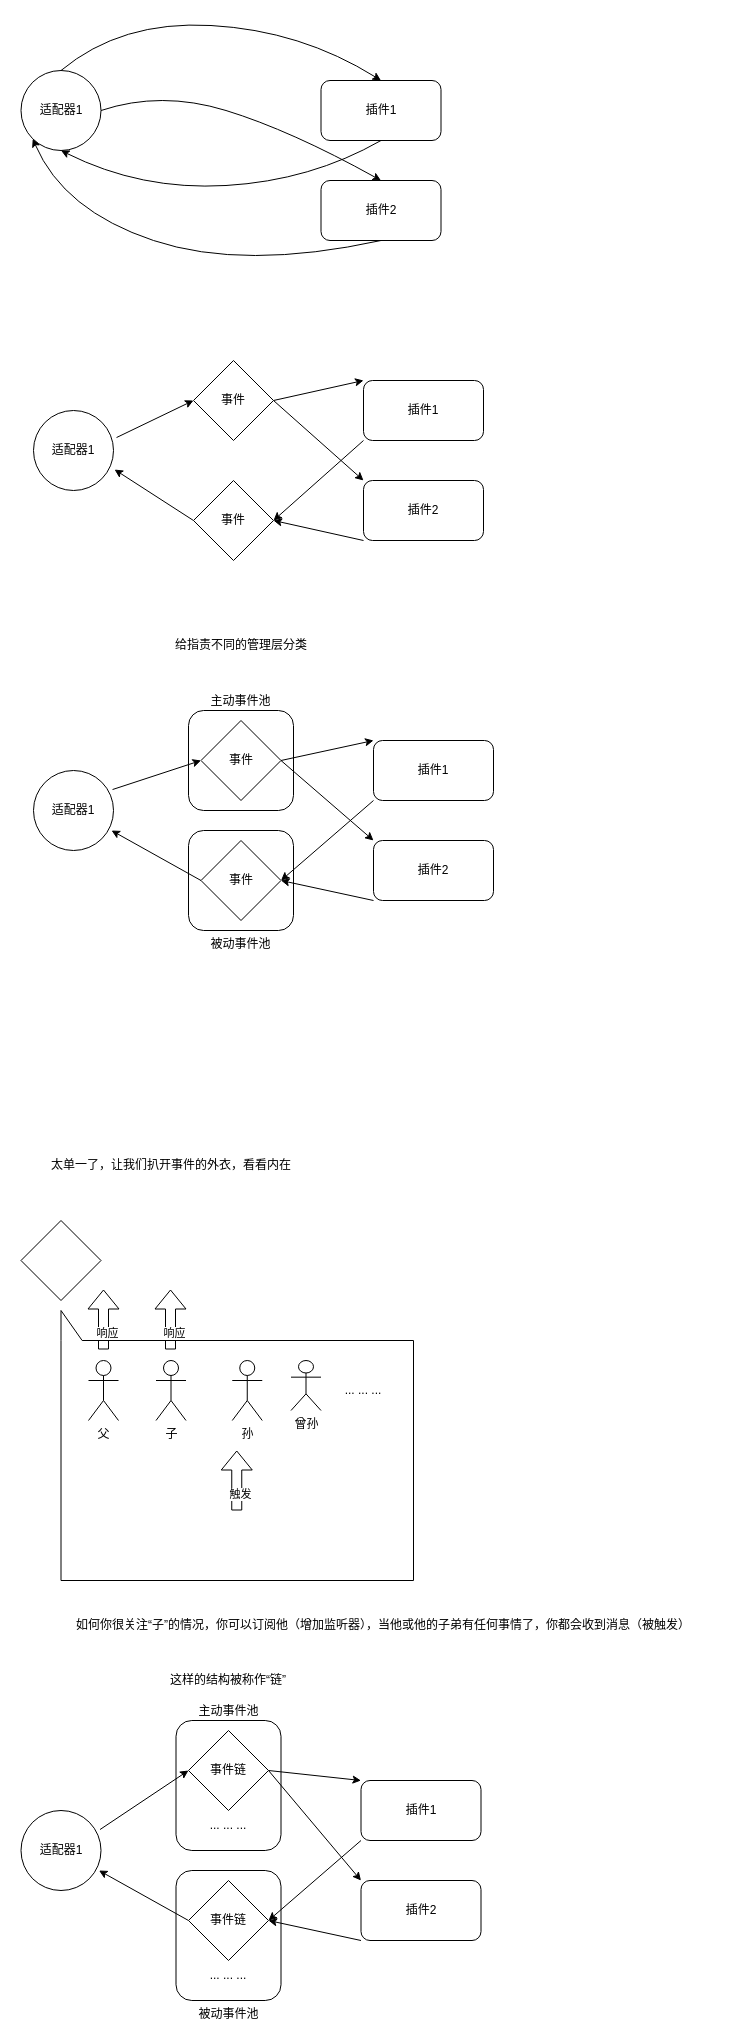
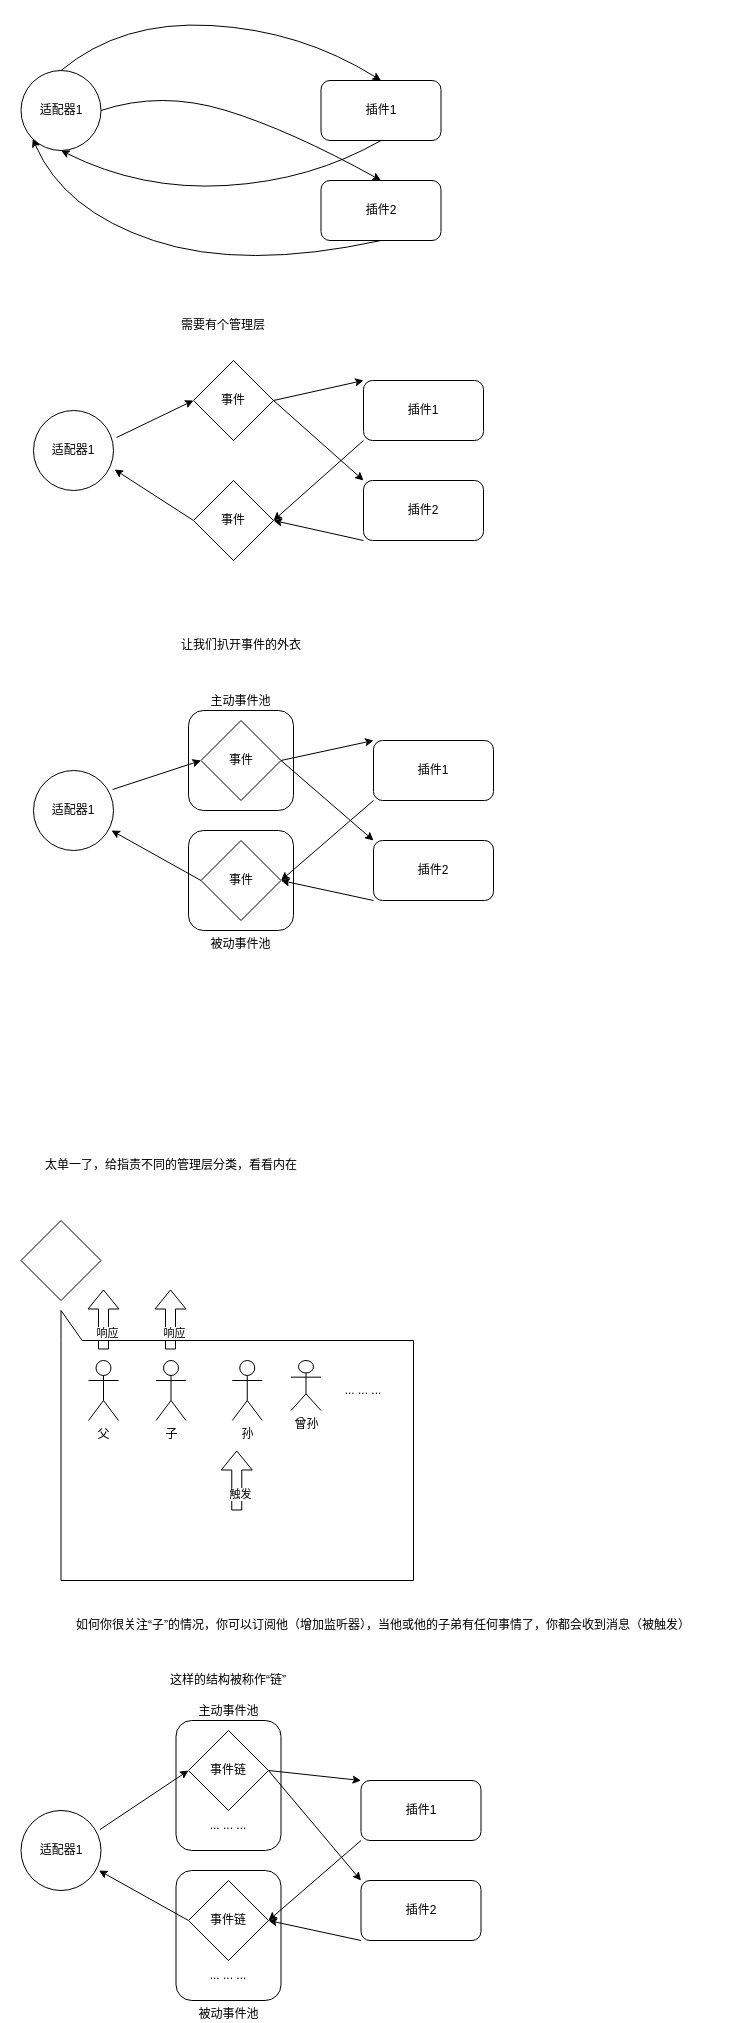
node "需要有个管理层": added
node "给指责不同的管理层分类": label "给指责不同的管理层分类" -> "让我们扒开事件的外衣"
node "太单一了，让我们扒开事件的外衣，看看内在": label "太单一了，让我们扒开事件的外衣，看看内在" -> "太单一了，给指责不同的管理层分类，看看内在"
